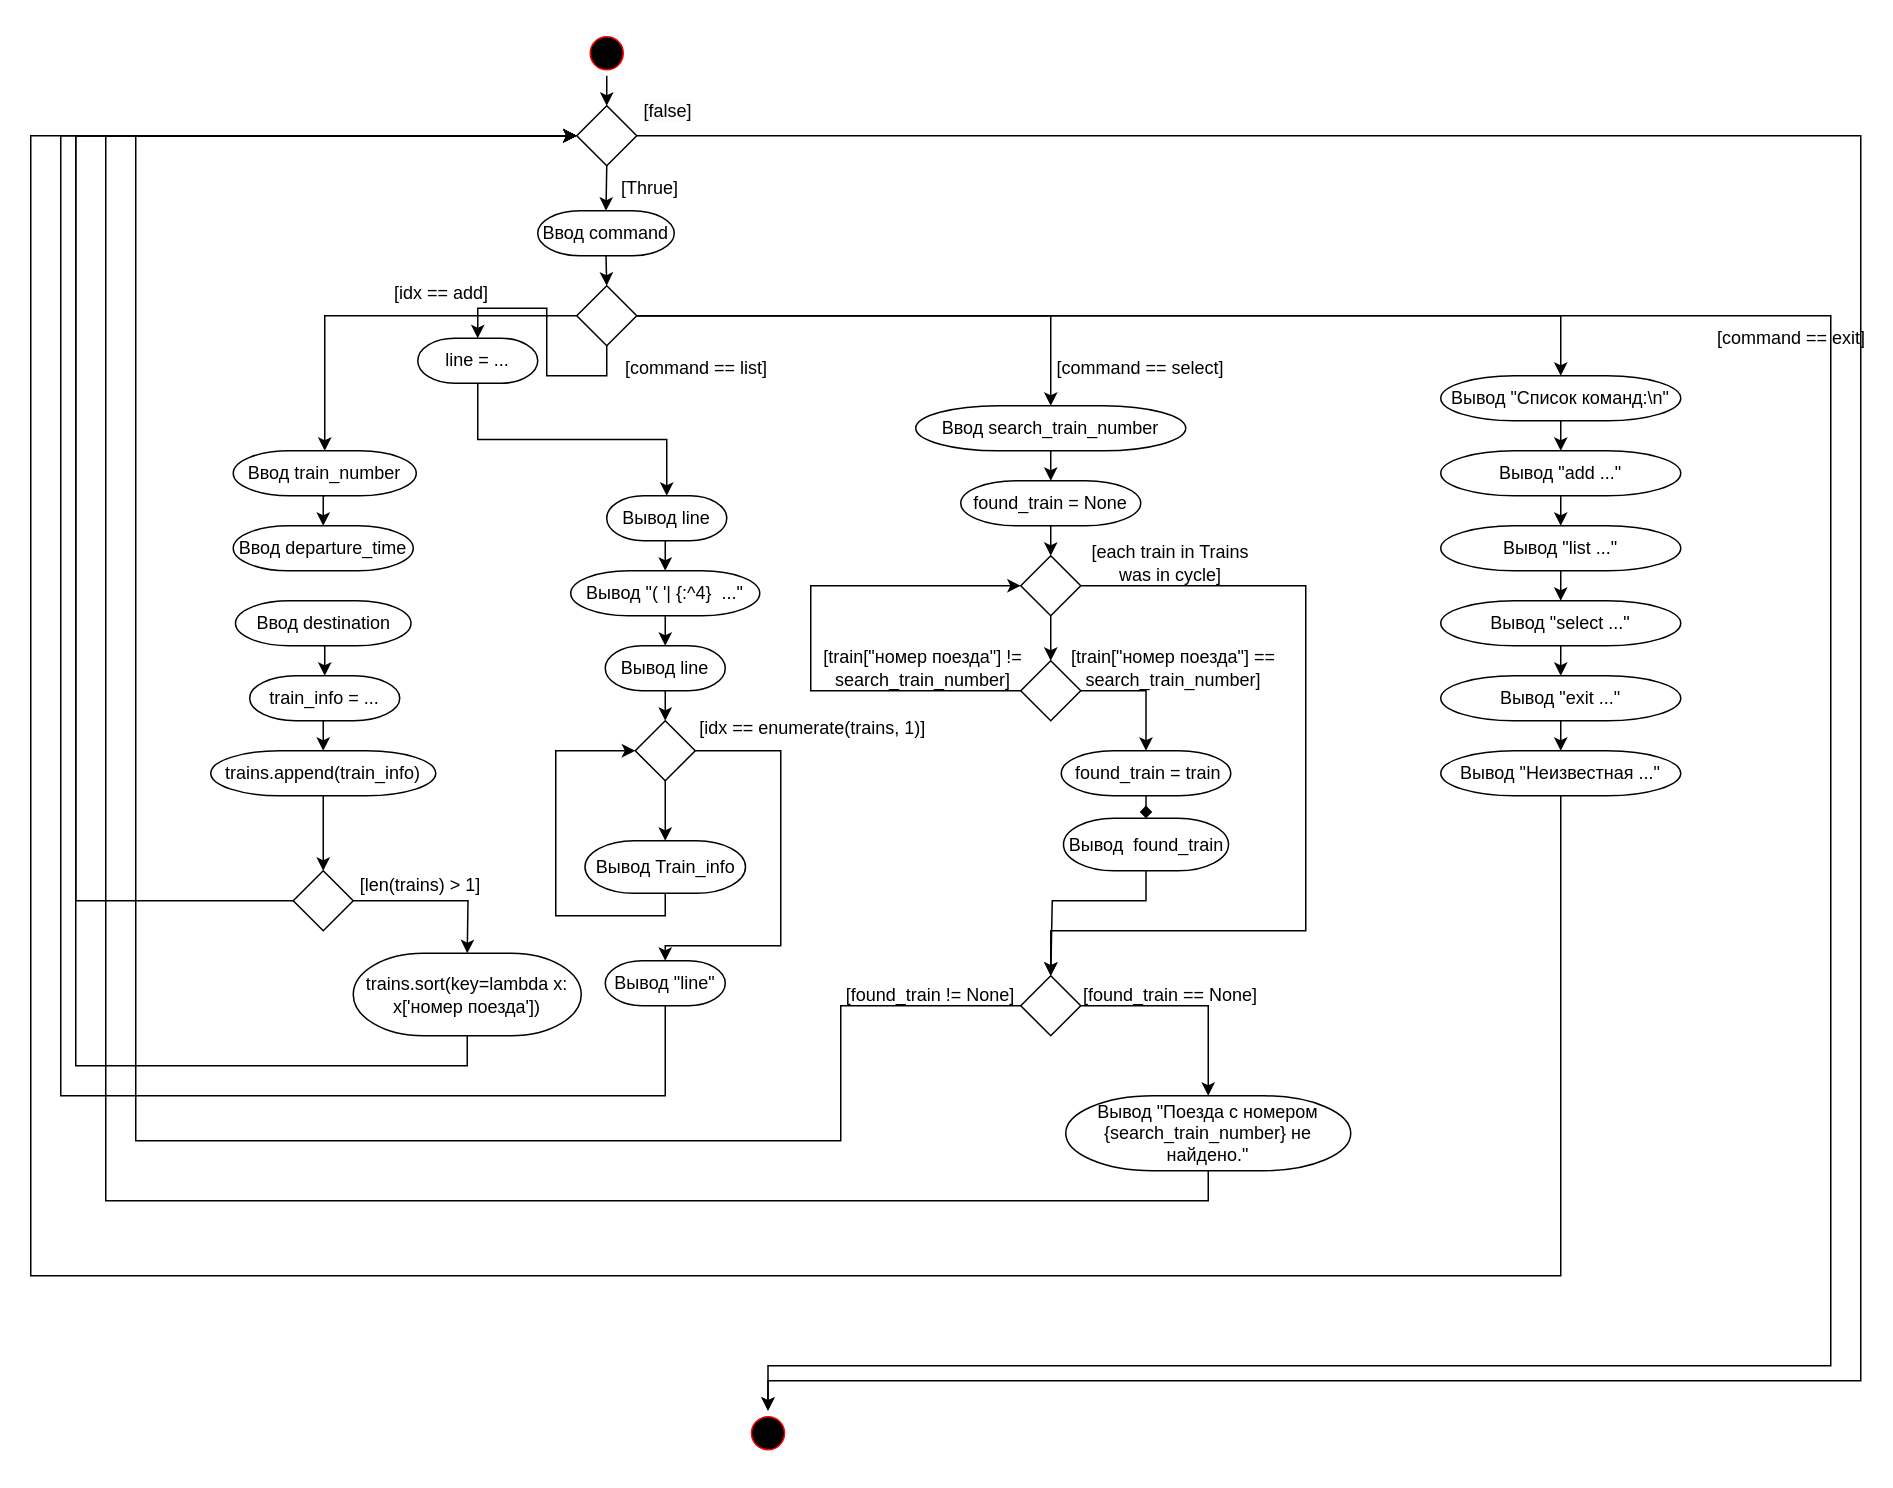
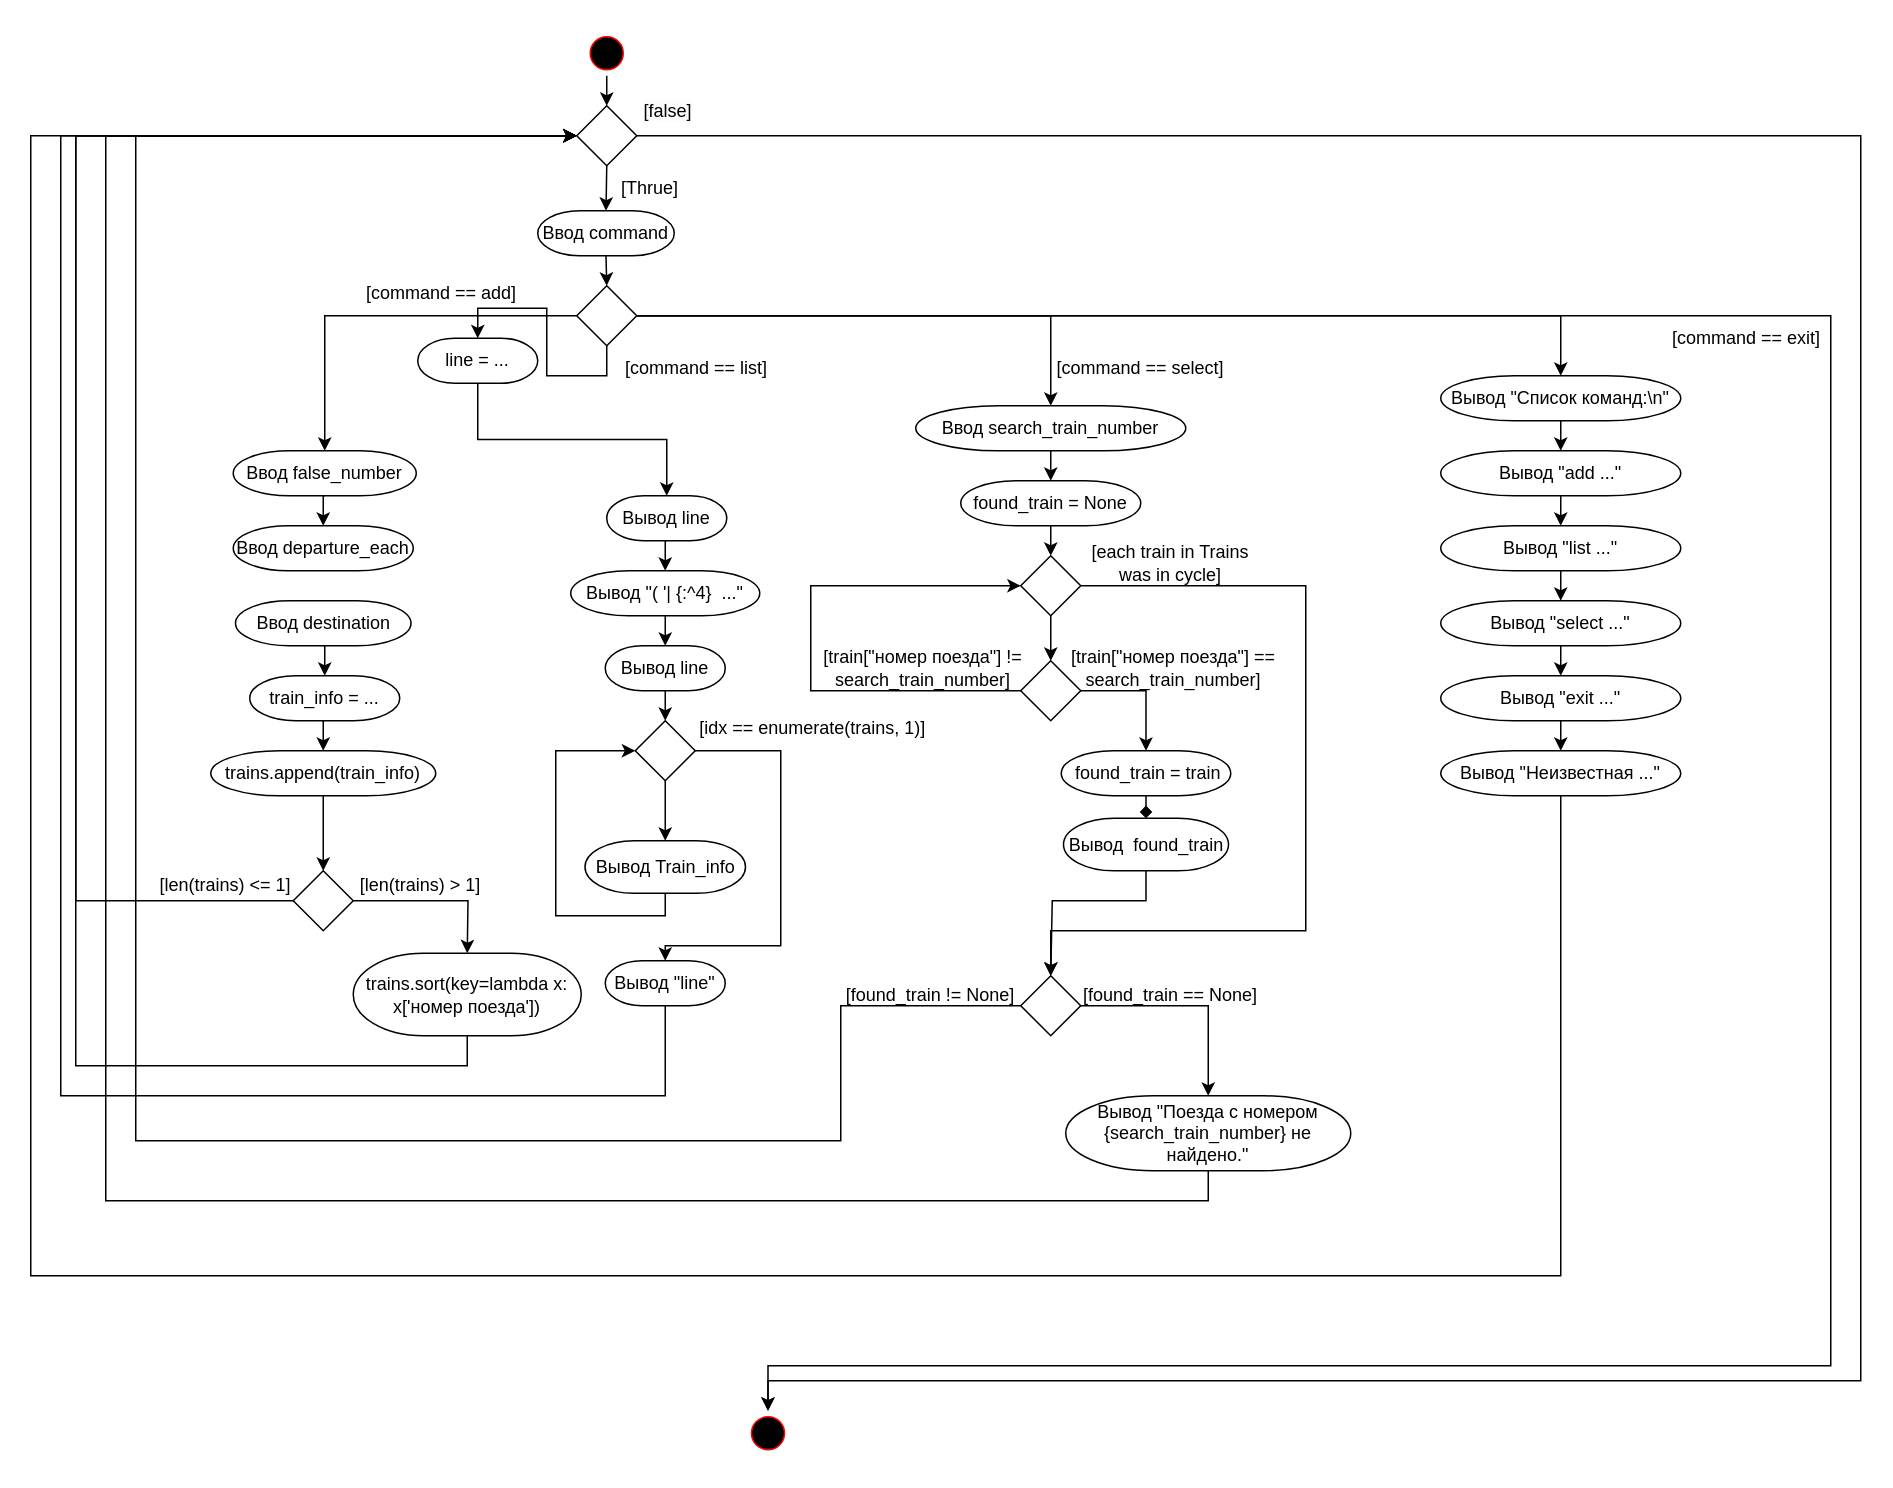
node "[idx == add]": label "[idx == add]" -> "[command == add]"
node "[command == exit]": moved (1792, 338) -> (1747, 338)
node "Ввод train_number": label "Ввод train_number" -> "Ввод false_number"
node "Ввод departure_time": label "Ввод departure_time" -> "Ввод departure_each"
node "[len(trains) <= 1]": added
